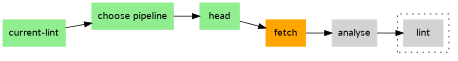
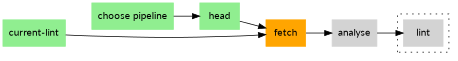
edge "current-lint" -> "choose pipeline": now "current-lint" -> "fetch"
